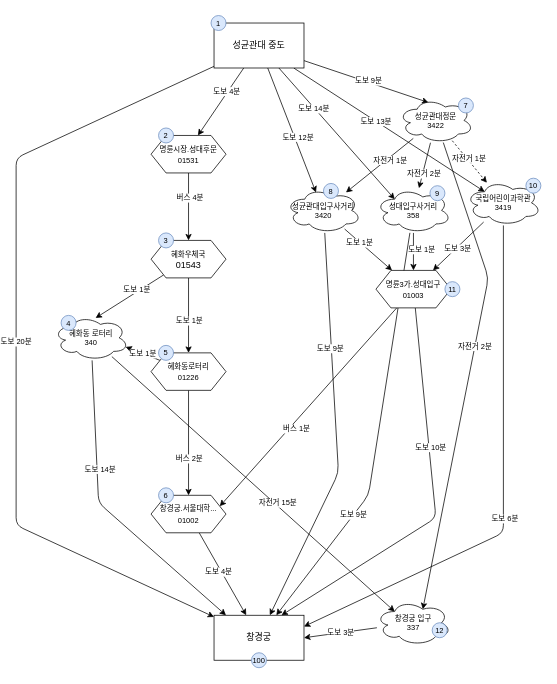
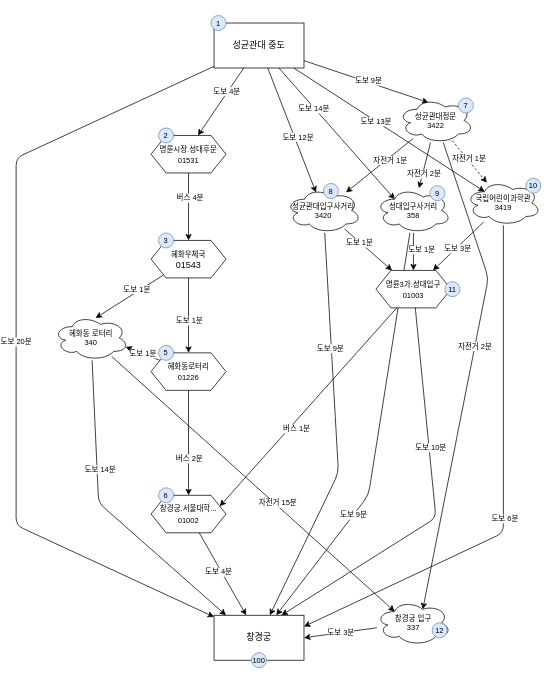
node "4": removed
